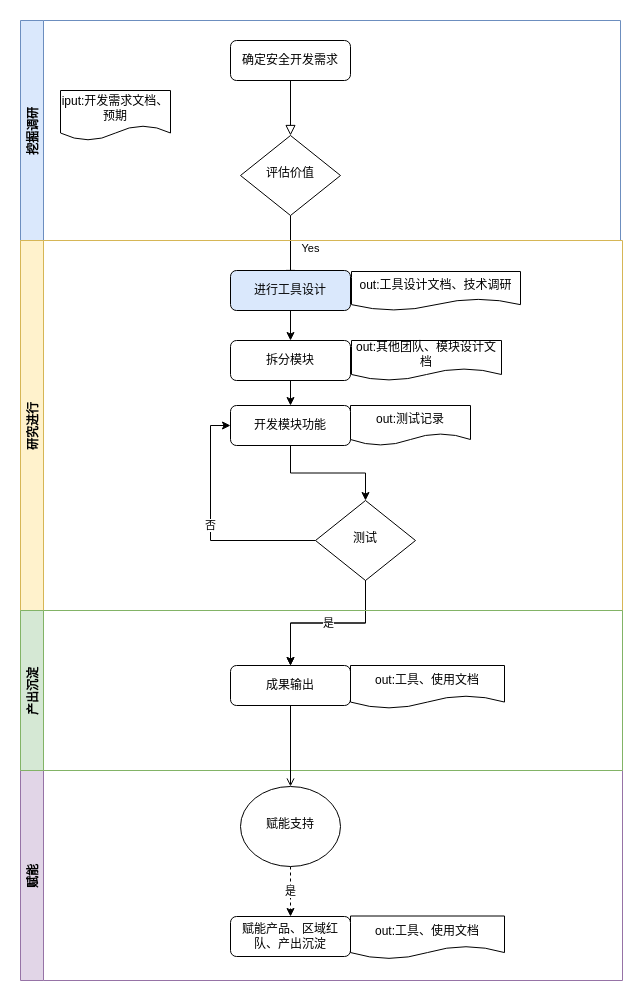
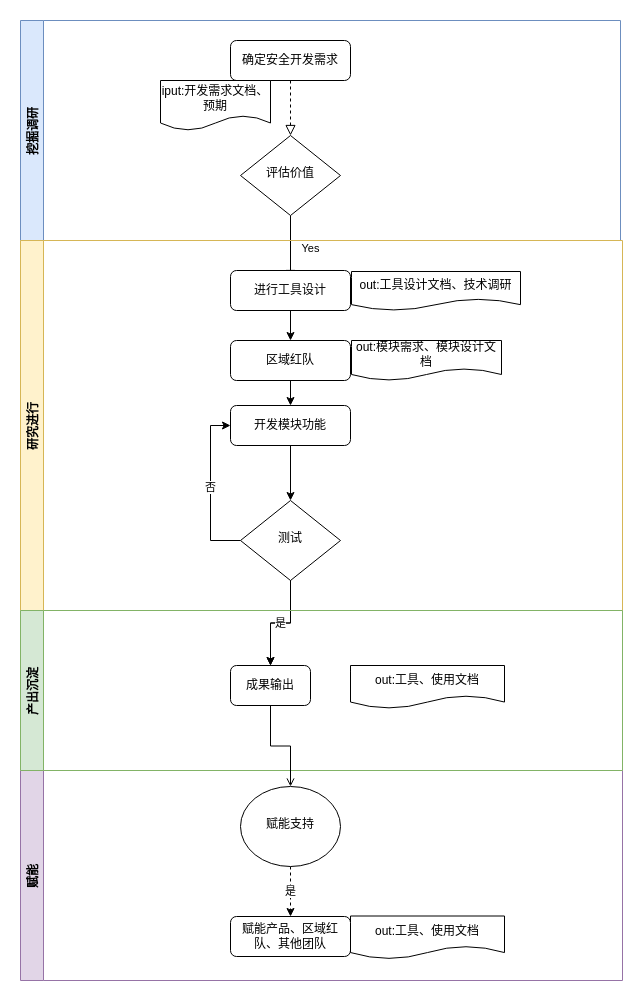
edge "确定安全开发需求" -> "评估价值": style solid -> dashed
node "iput:开发需求文档、预期": moved (116, 116) -> (216, 106)
node "进行工具设计": fillcolor #dae8fc -> #ffffff
node "out:其他团队、模块设计文档": label "out:其他团队、模块设计文档" -> "out:模块需求、模块设计文档"
node "拆分模块": label "拆分模块" -> "区域红队"
node "out:测试记录": removed
node "测试": moved (366, 541) -> (291, 541)
node "成果输出": size 120x40 -> 80x40
node "赋能产品、区域红队、产出沉淀": label "赋能产品、区域红队、产出沉淀" -> "赋能产品、区域红队、其他团队"
